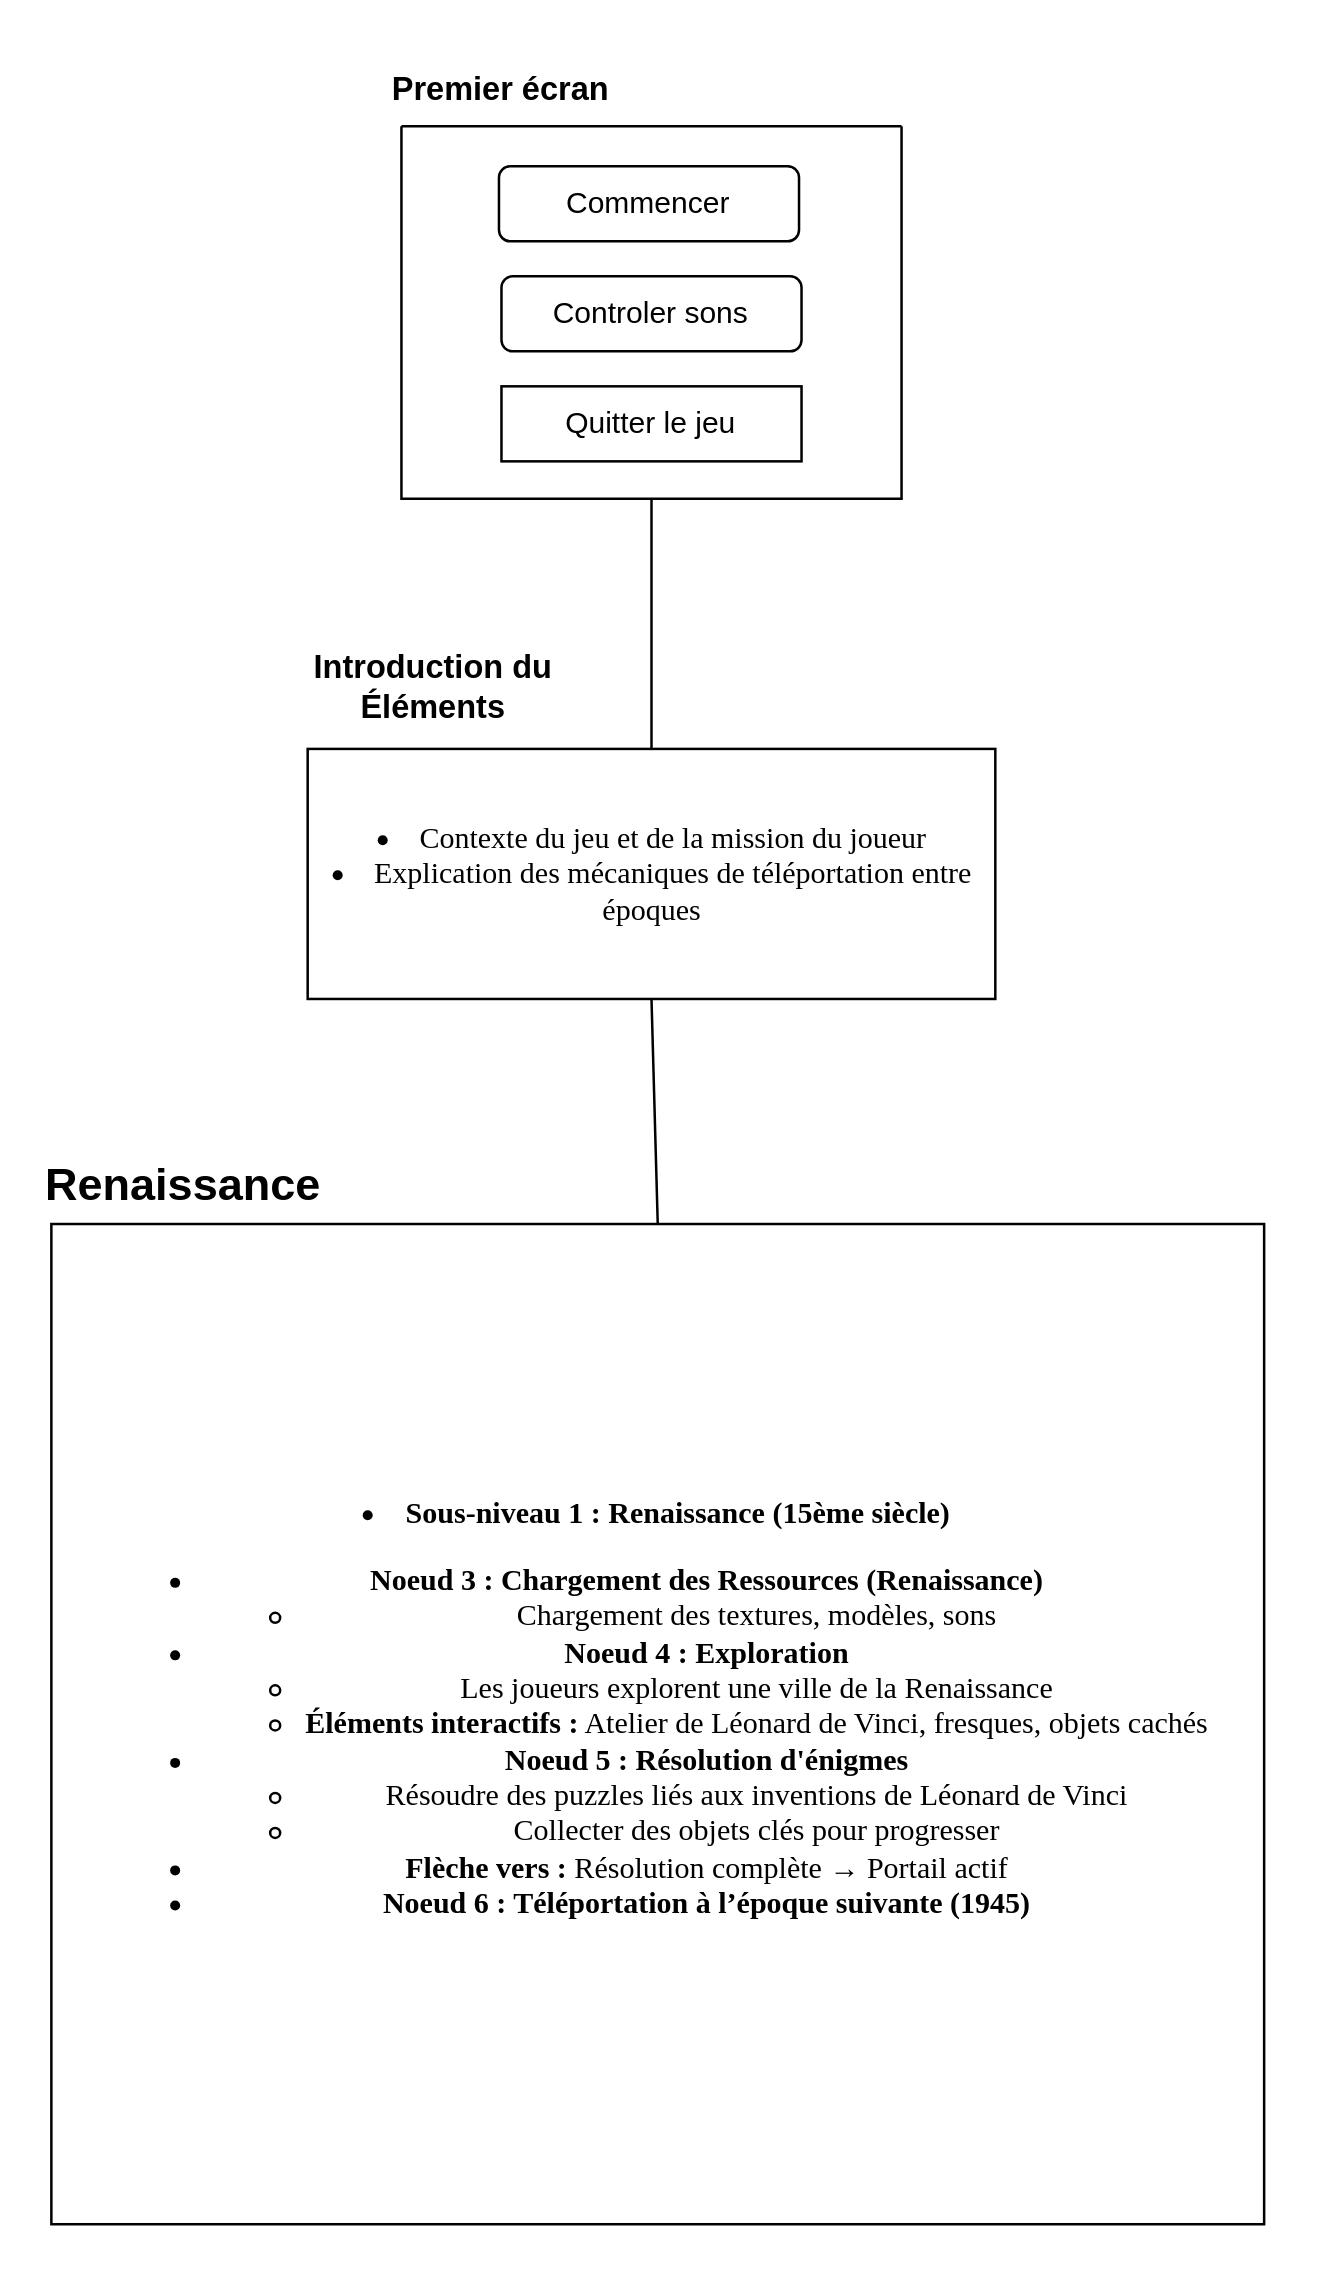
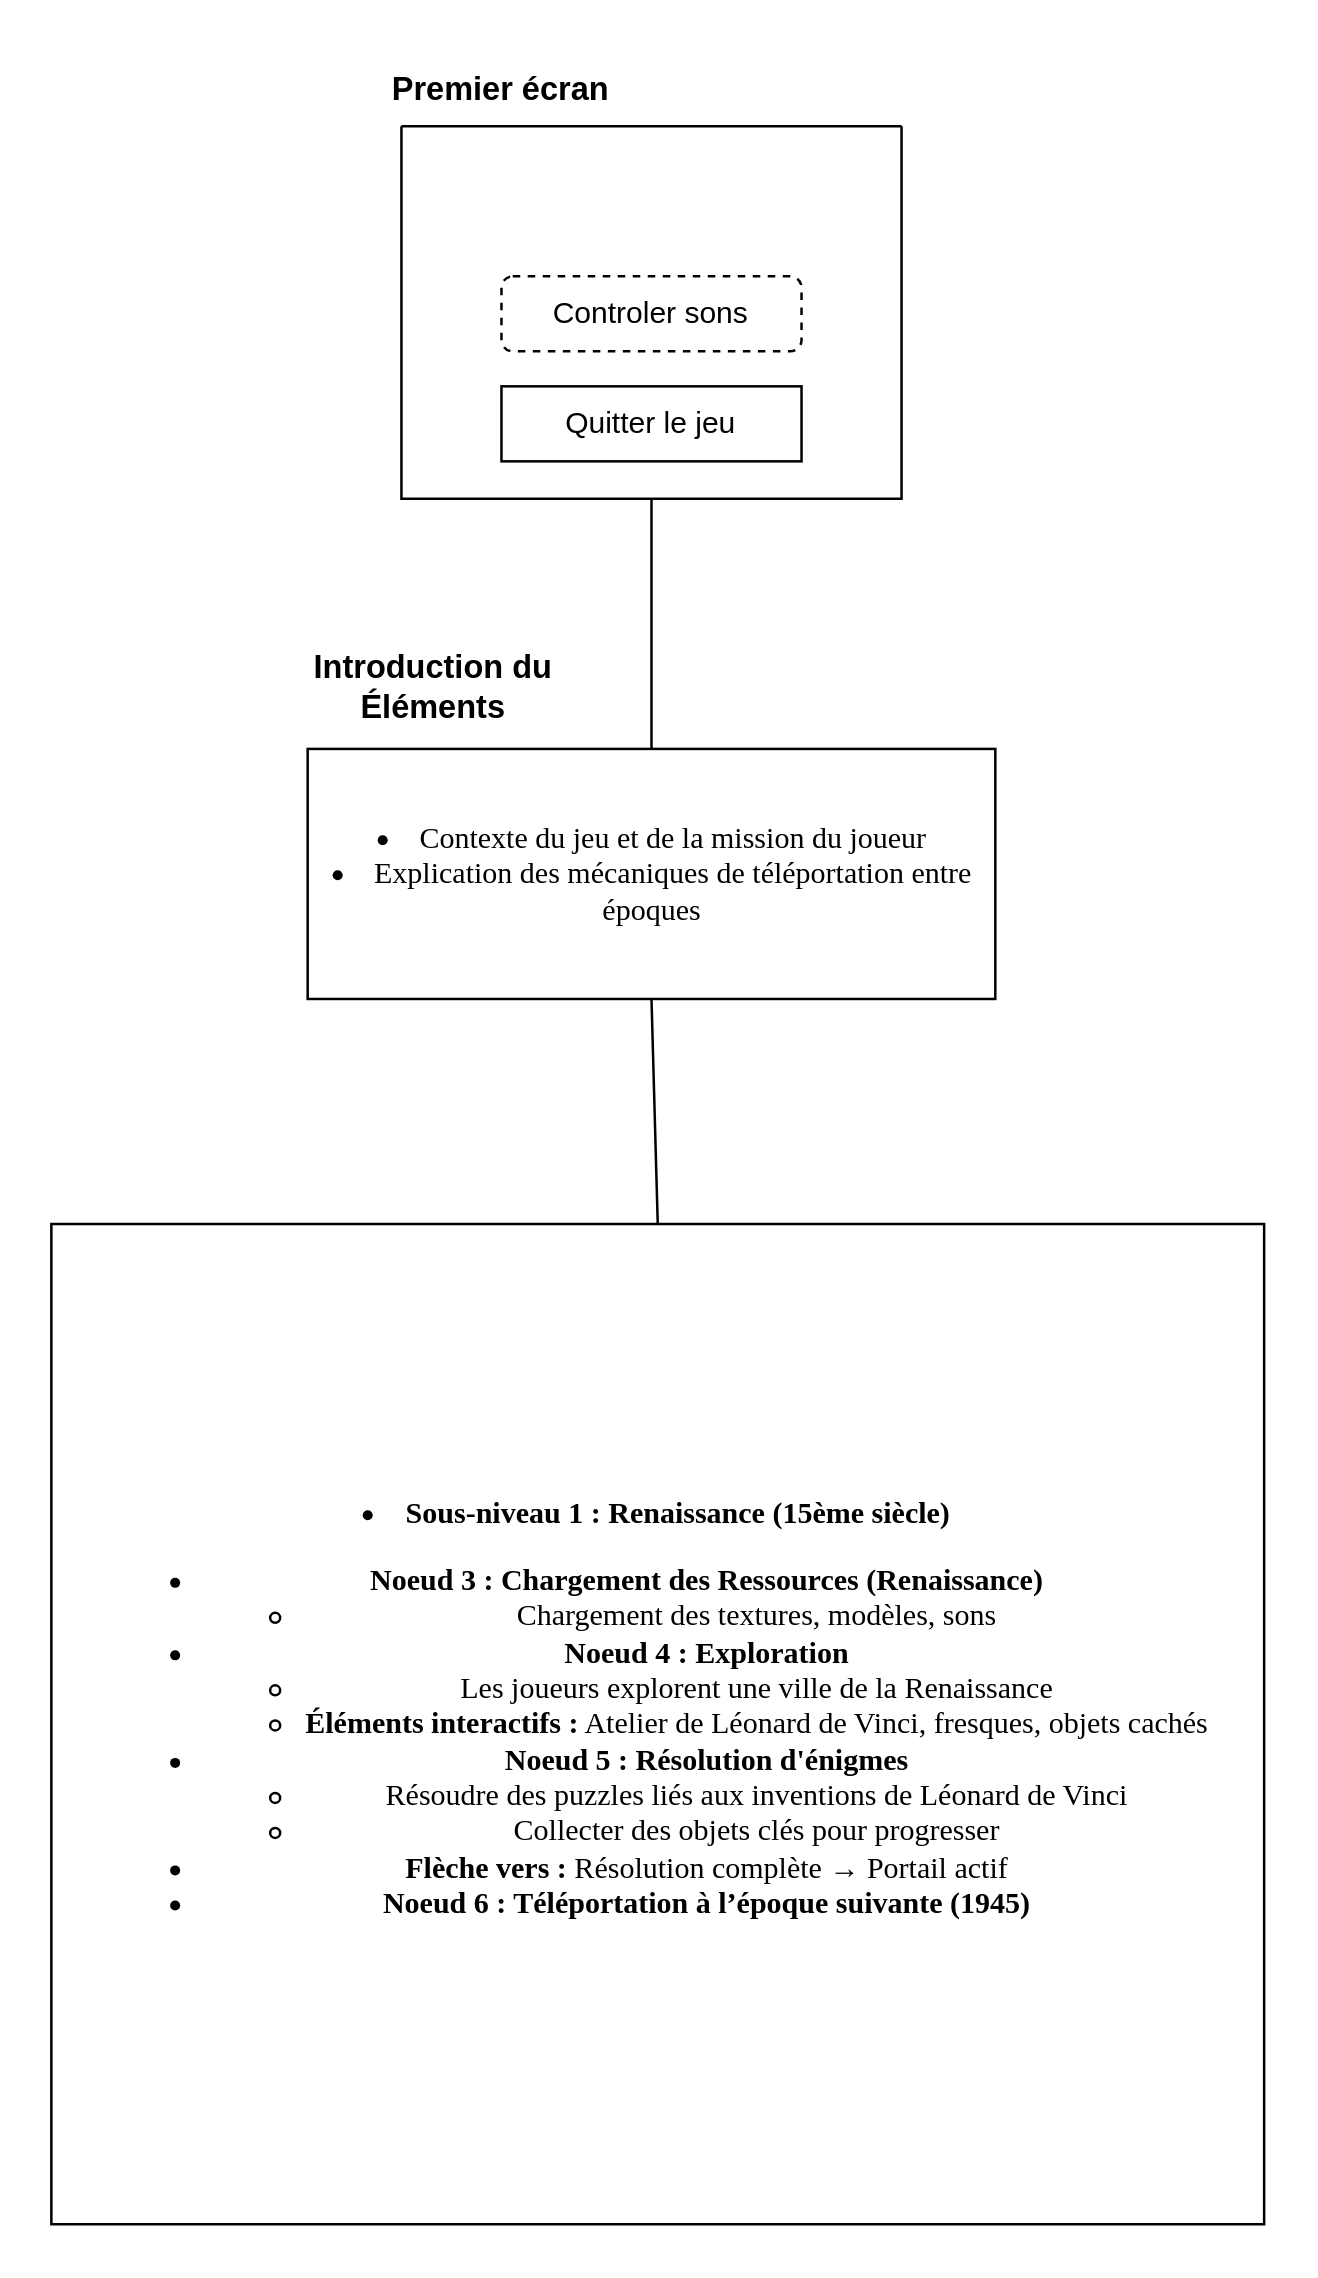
node "Commencer": removed
node "Controler sons": style solid -> dashed
node "Renaissance": removed
